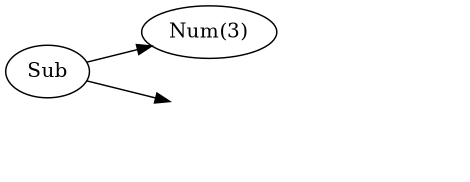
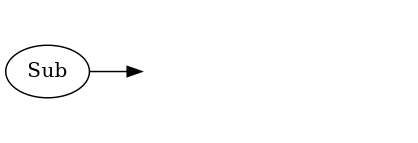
node "Num(3)": removed
